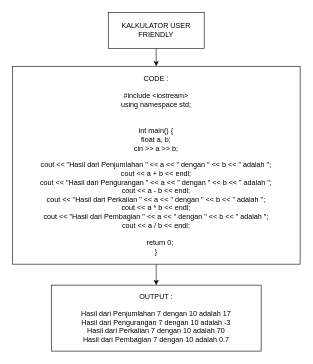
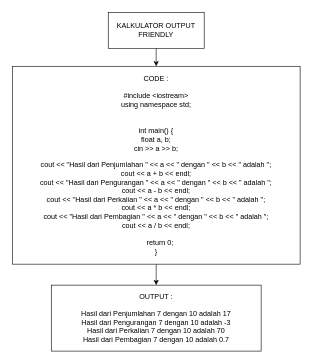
node "KALKULATOR USER FRIENDLY": label "KALKULATOR USER FRIENDLY" -> "KALKULATOR OUTPUT FRIENDLY"
